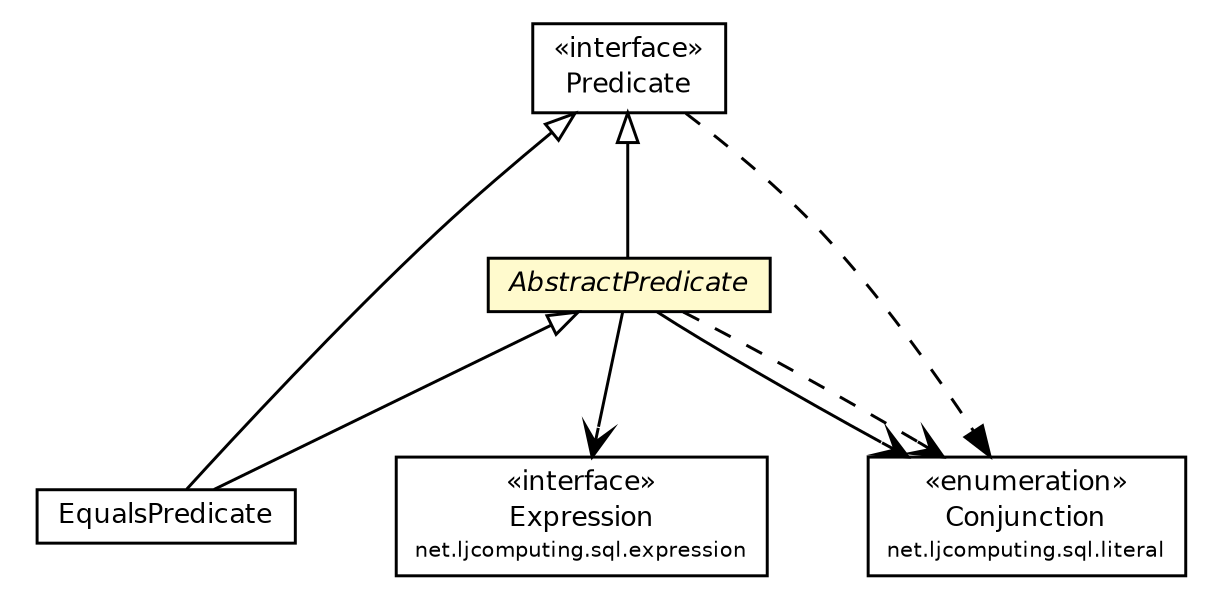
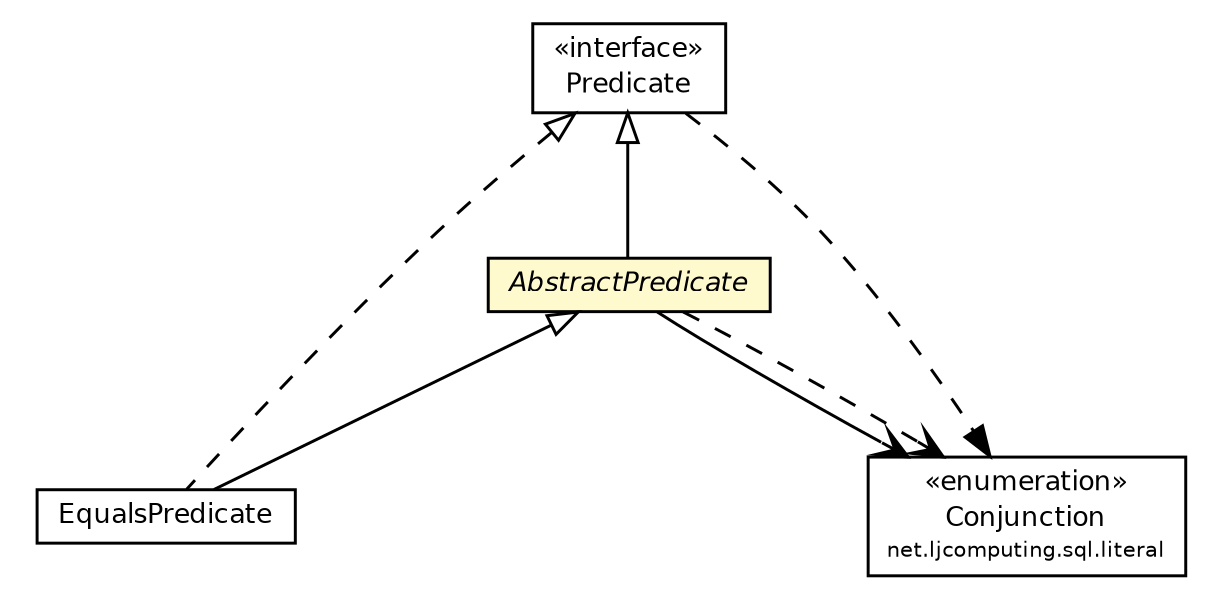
edge "EqualsPredicate" -> "Predicate": style solid -> dashed
node "Expression": removed
